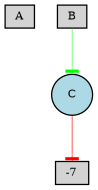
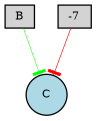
node "A": removed
edge "C" -> "-7": reversed
